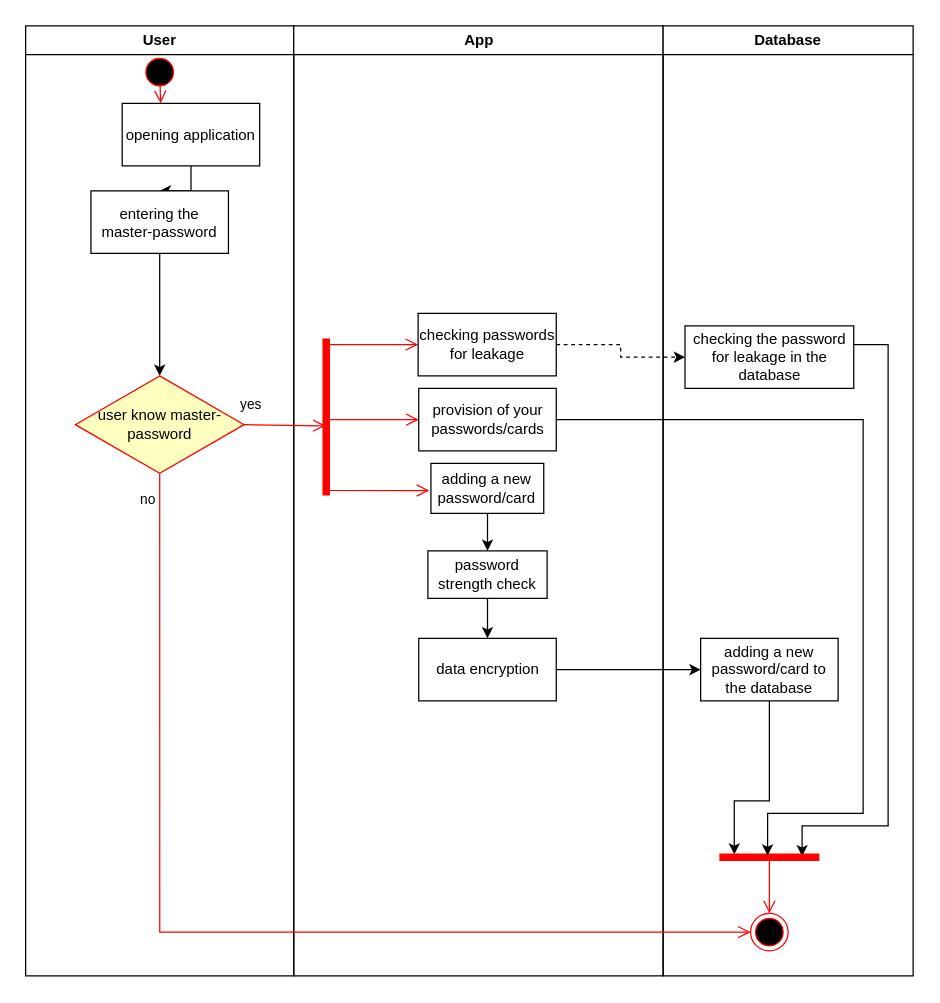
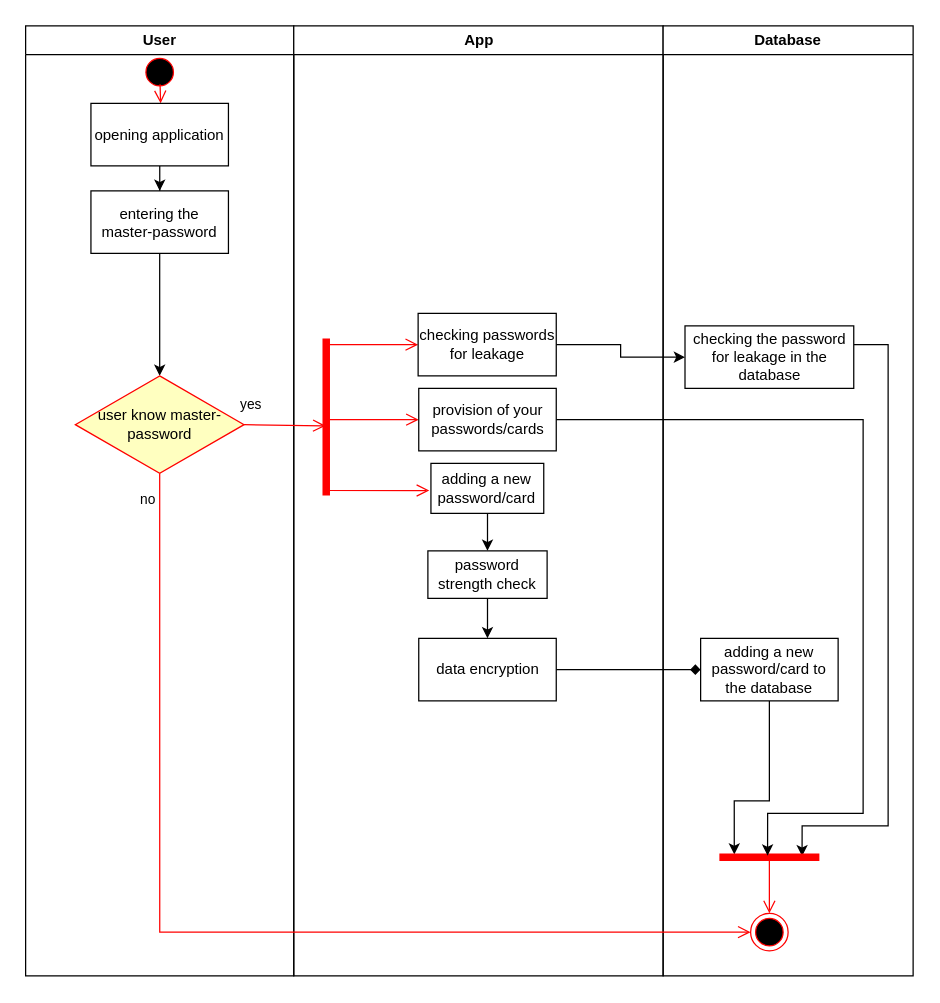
node "opening application": moved (191, 134) -> (160, 134)
edge "checking passwords for leakage" -> "checking the password for leakage in the database": style dashed -> solid
edge "data encryption" -> "adding a new password/card to the database": arrowhead classic -> diamond
